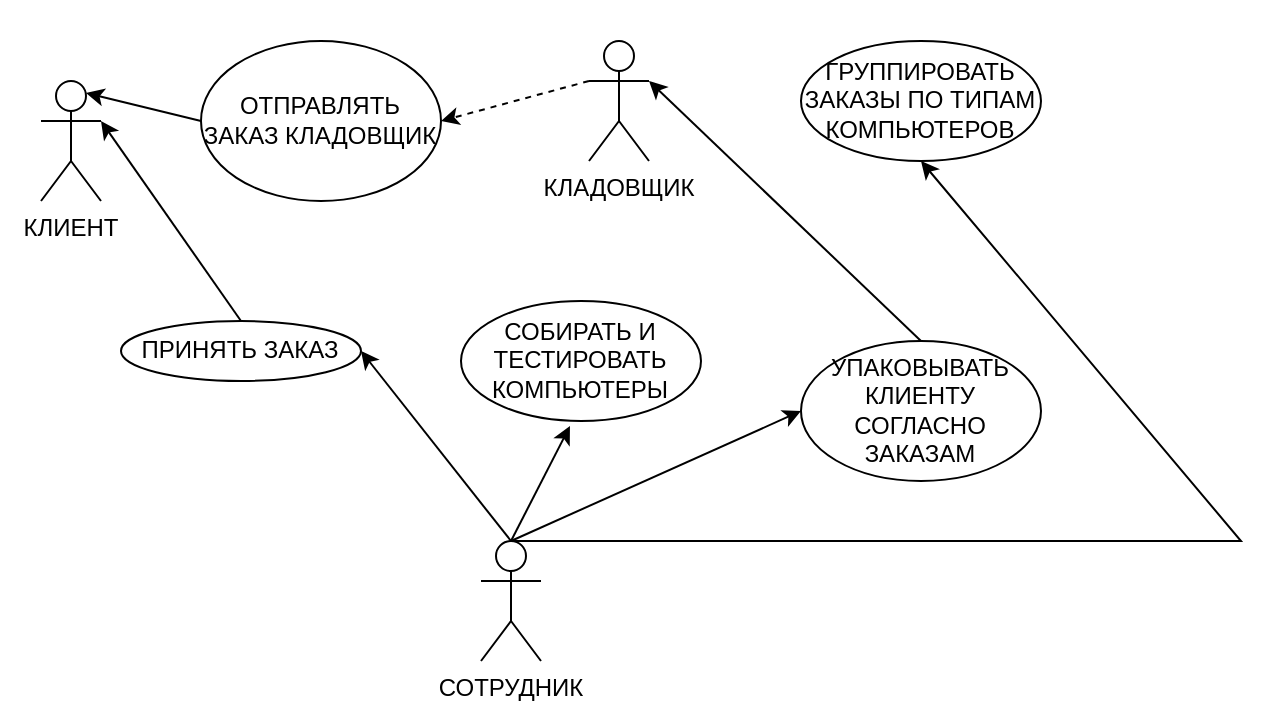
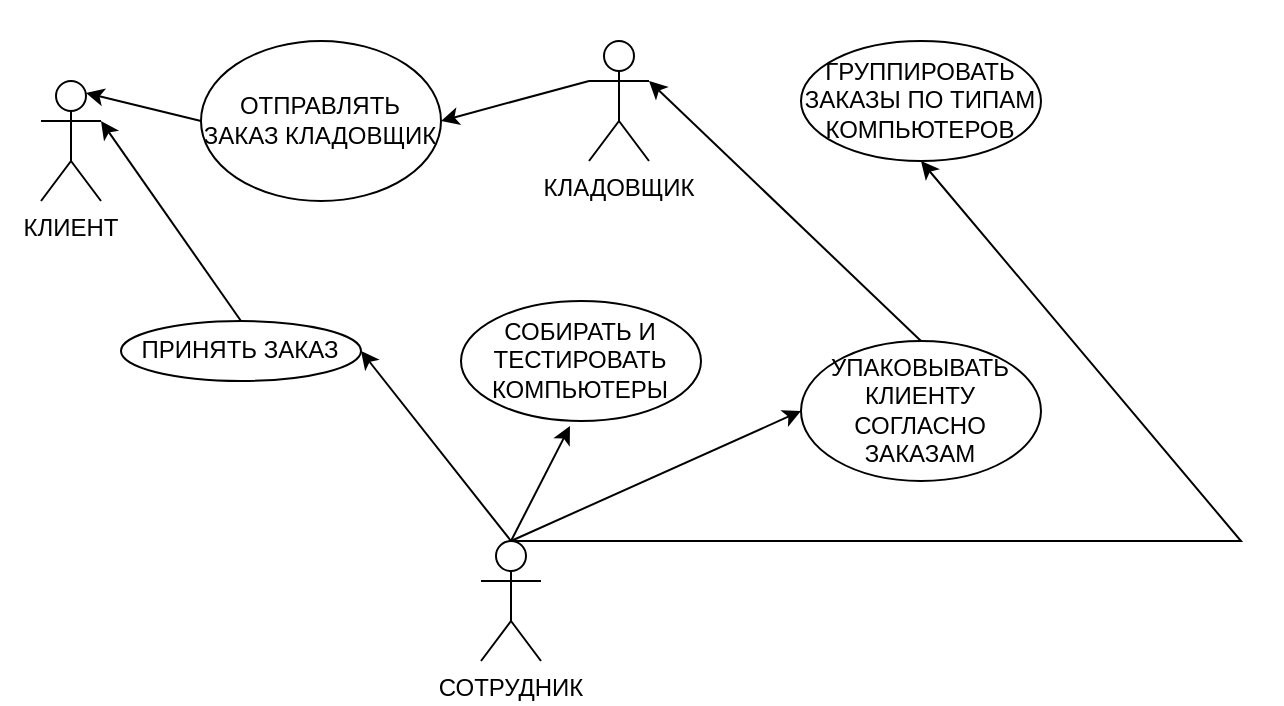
edge "КЛАДОВЩИК" -> "ОТПРАВЛЯТЬ ЗАКАЗ КЛАДОВЩИК": style dashed -> solid
